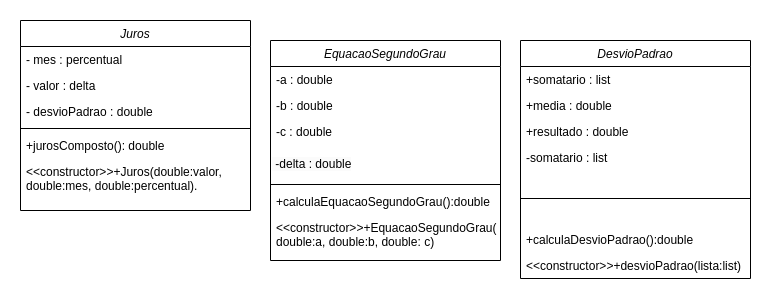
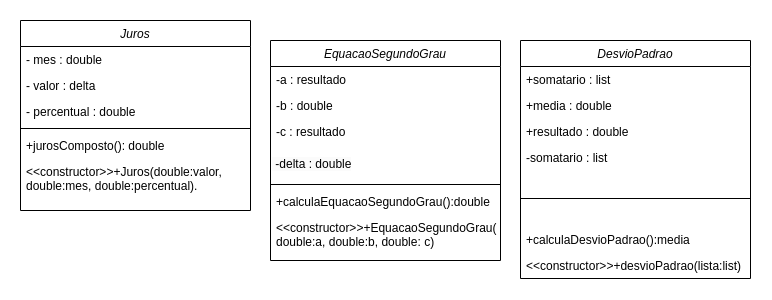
node "- mes : percentual": label "- mes : percentual" -> "- mes : double"
node "-a : double": label "-a : double" -> "-a : resultado"
node "- desvioPadrao : double": label "- desvioPadrao : double" -> "- percentual : double"
node "-c : double": label "-c : double" -> "-c : resultado"
node "+calculaDesvioPadrao():double": label "+calculaDesvioPadrao():double" -> "+calculaDesvioPadrao():media"
